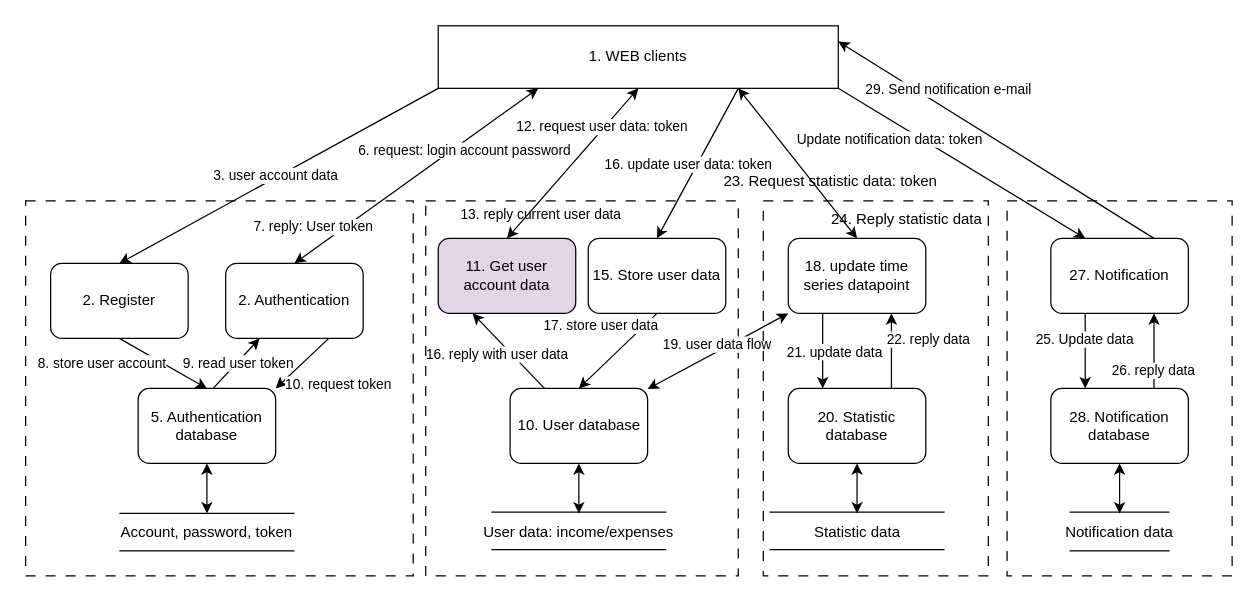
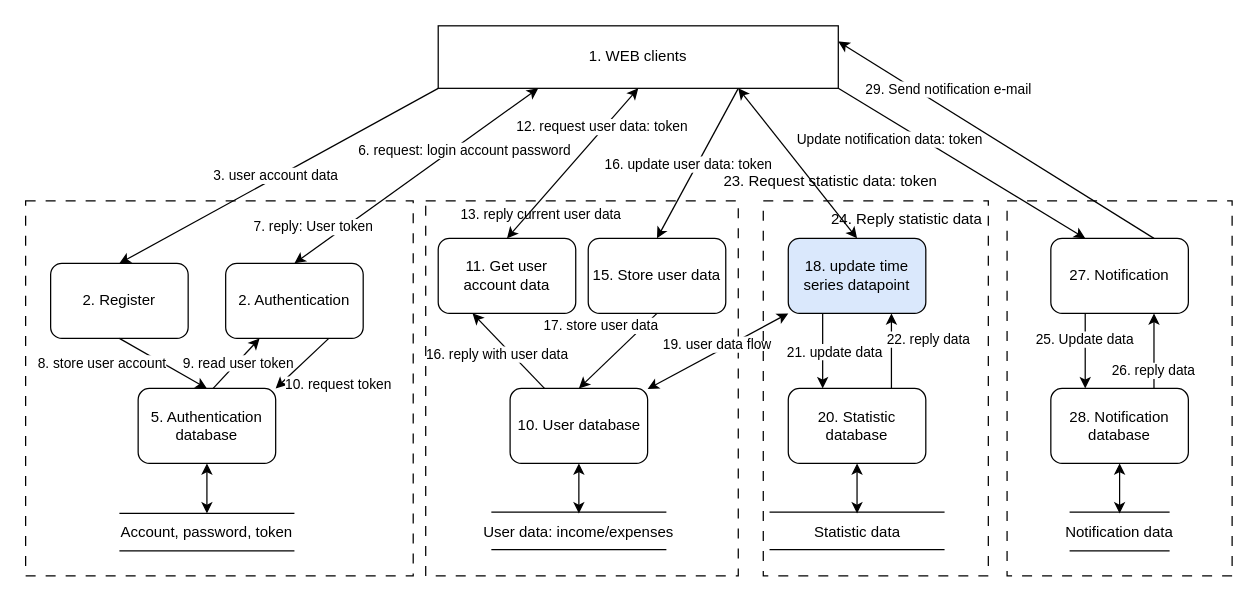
node "11. Get user account data": fillcolor #e1d5e7 -> #ffffff
node "18. update time series datapoint": fillcolor #ffffff -> #dae8fc
